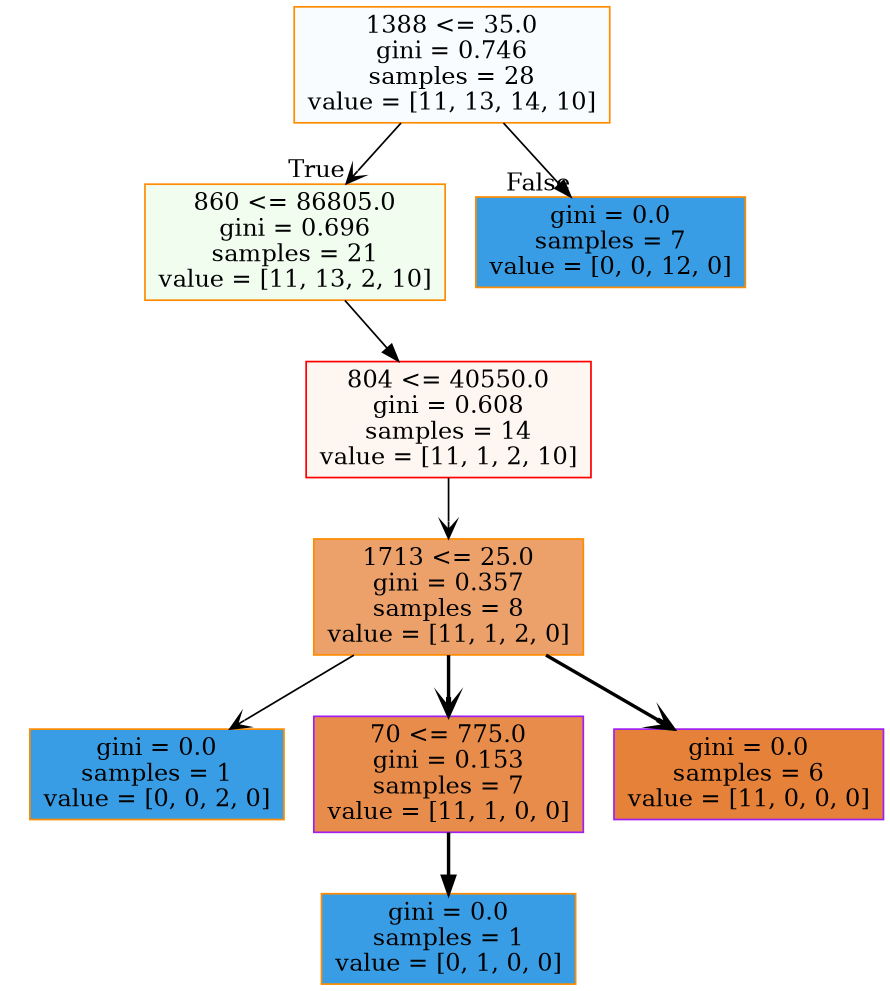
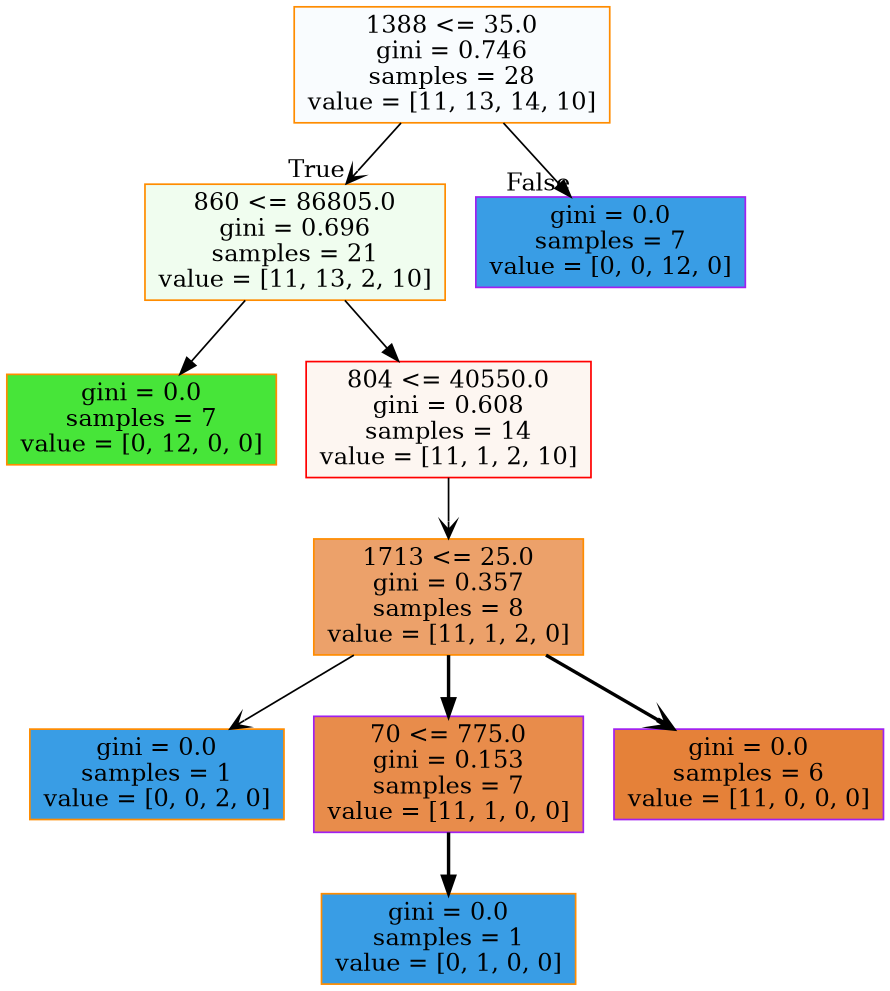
node "gini = 0.0 samples = 7 value = [0, 0, 12, 0]": color darkorange -> purple
node "gini = 0.0 samples = 7 value = [0, 12, 0, 0]": added
edge "1713 <= 25.0 gini = 0.357 samples = 8 value = [11, 1, 2, 0]" -> "70 <= 775.0 gini = 0.153 samples = 7 value = [11, 1, 0, 0]": arrowhead vee -> normal
